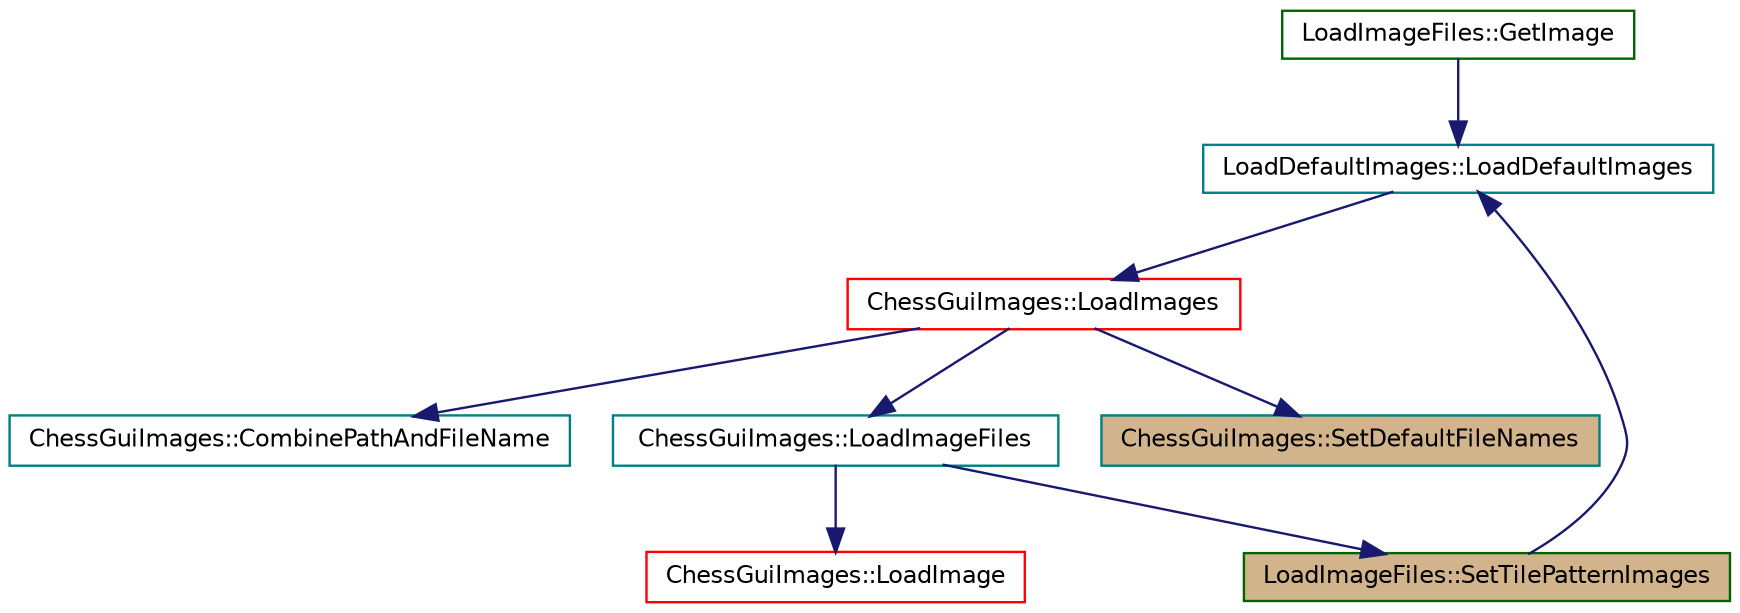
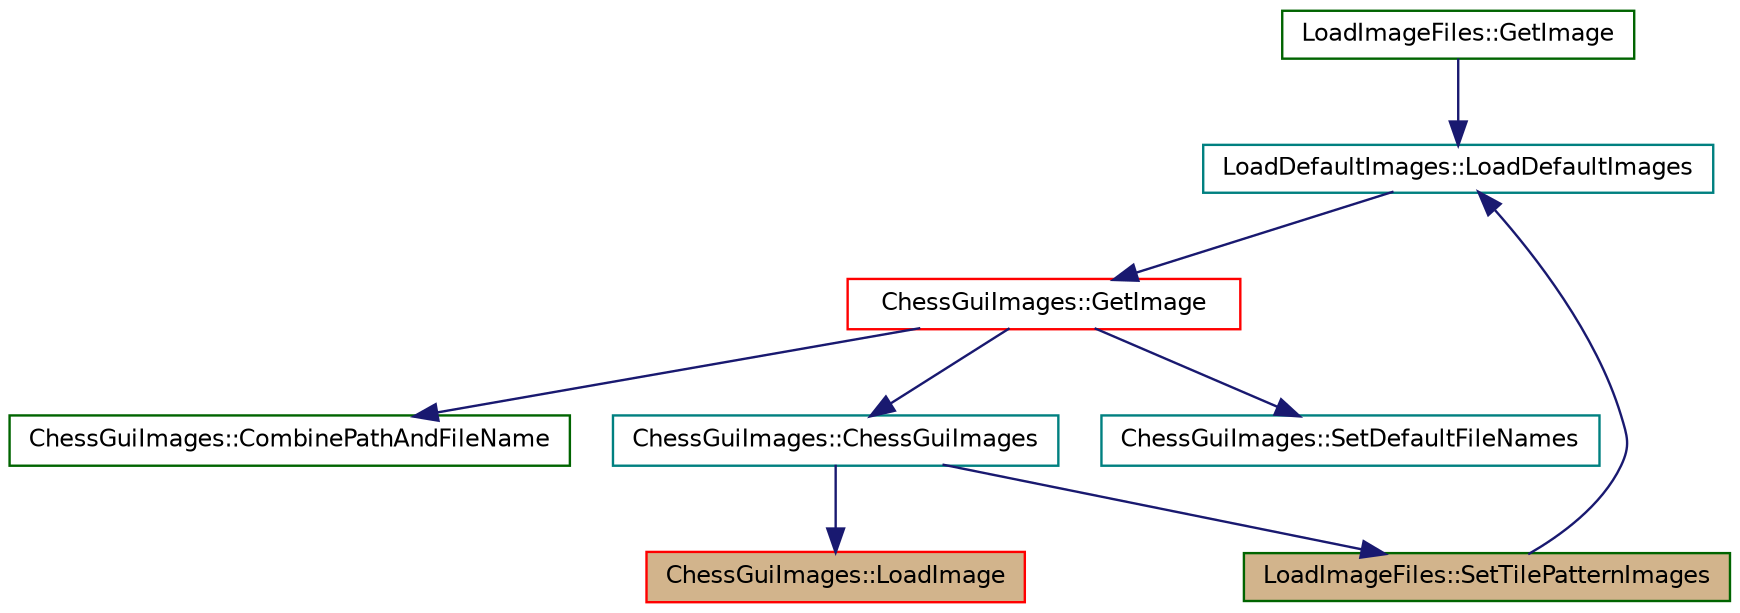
node "ChessGuiImages::LoadImages": label "ChessGuiImages::LoadImages" -> "ChessGuiImages::GetImage"
node "ChessGuiImages::CombinePathAndFileName": color teal -> darkgreen
node "ChessGuiImages::LoadImageFiles": label "ChessGuiImages::LoadImageFiles" -> "ChessGuiImages::ChessGuiImages"
node "ChessGuiImages::SetDefaultFileNames": fillcolor tan -> white
node "ChessGuiImages::LoadImage": fillcolor white -> tan
